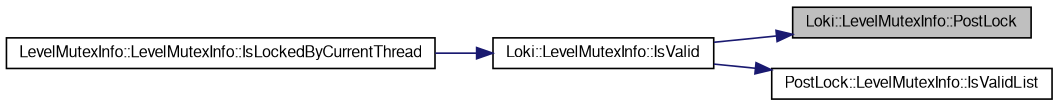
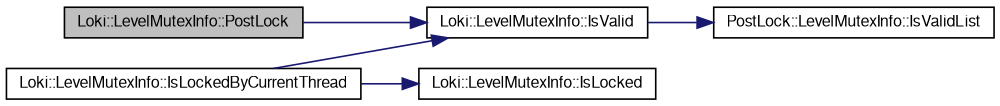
edge "Loki::LevelMutexInfo::IsValid" -> "Loki::LevelMutexInfo::PostLock": reversed
node "LevelMutexInfo::LevelMutexInfo::IsLockedByCurrentThread": label "LevelMutexInfo::LevelMutexInfo::IsLockedByCurrentThread" -> "Loki::LevelMutexInfo::IsLockedByCurrentThread"
node "Loki::LevelMutexInfo::IsLocked": added
